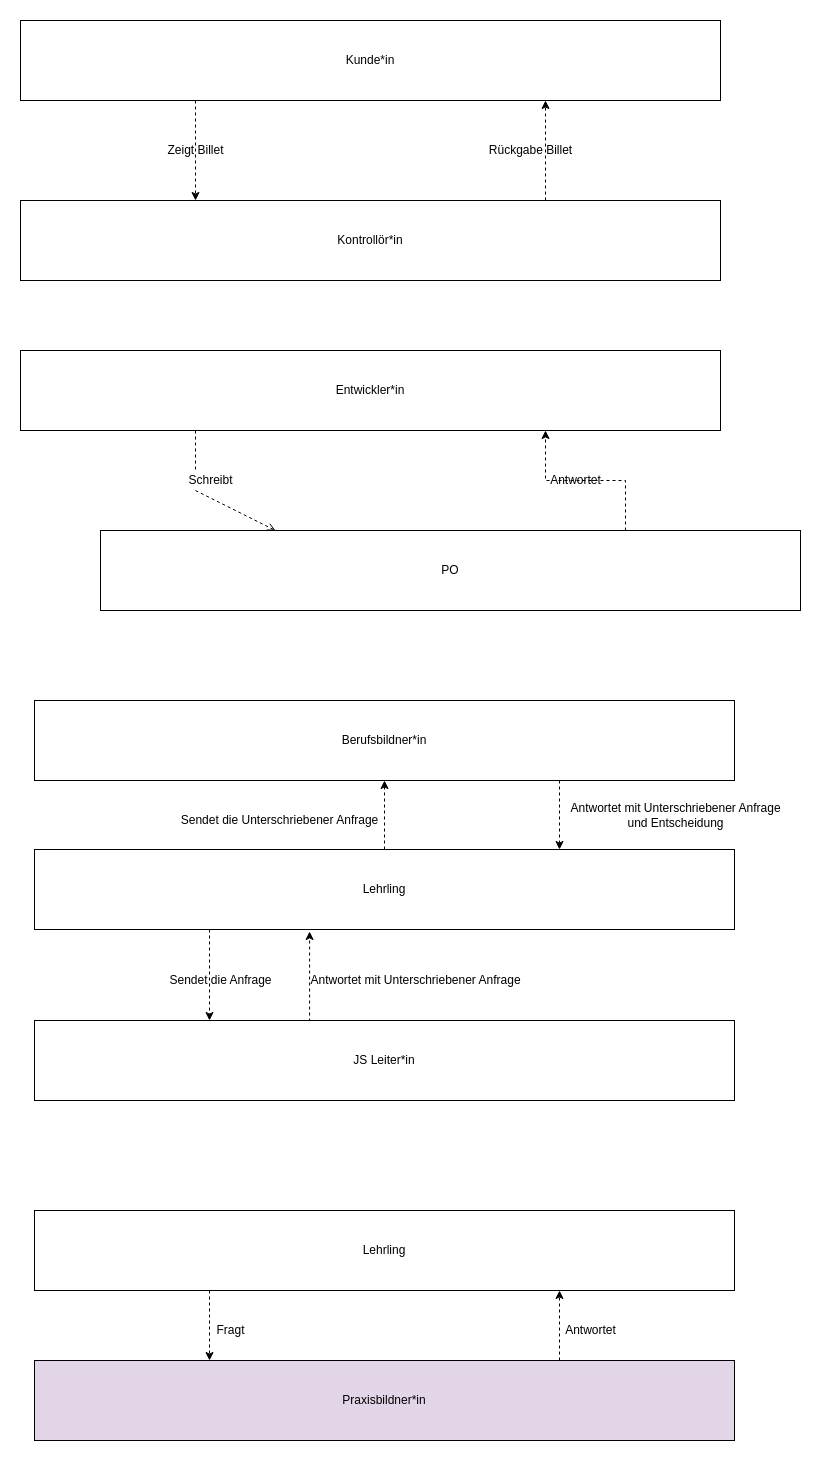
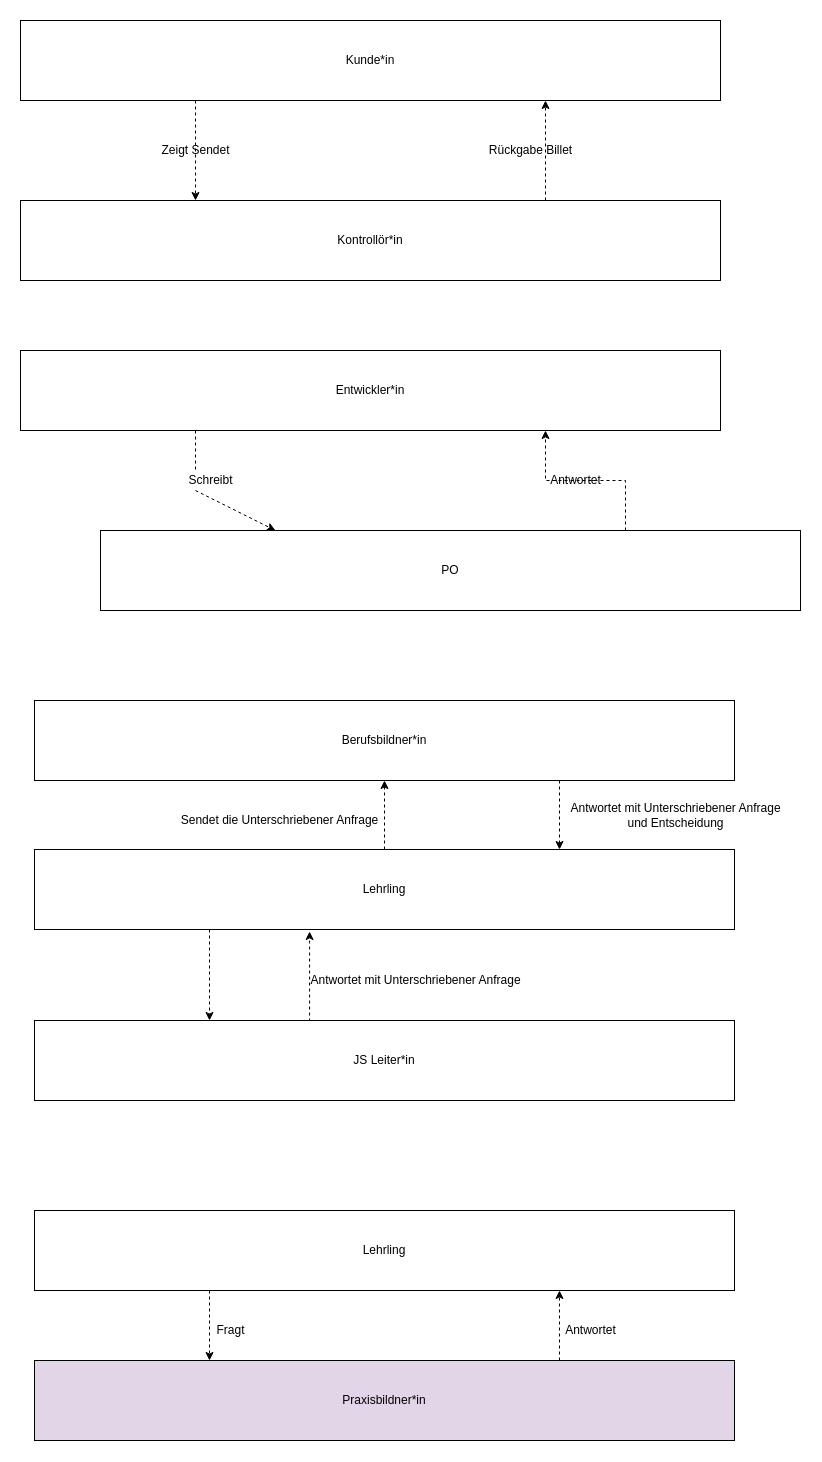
node "Zeigt Billet": label "Zeigt Billet" -> "Zeigt Sendet"
edge "Schreibt" -> "PO": arrowhead open -> classic
node "Sendet die Anfrage": removed
